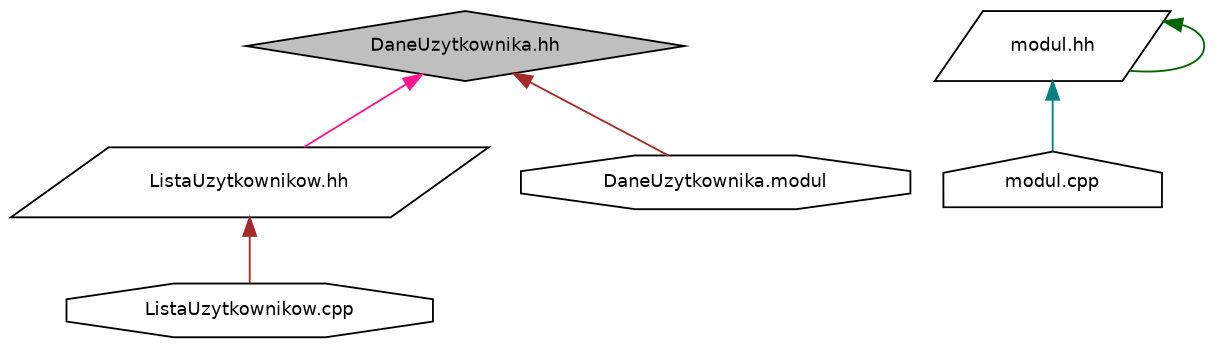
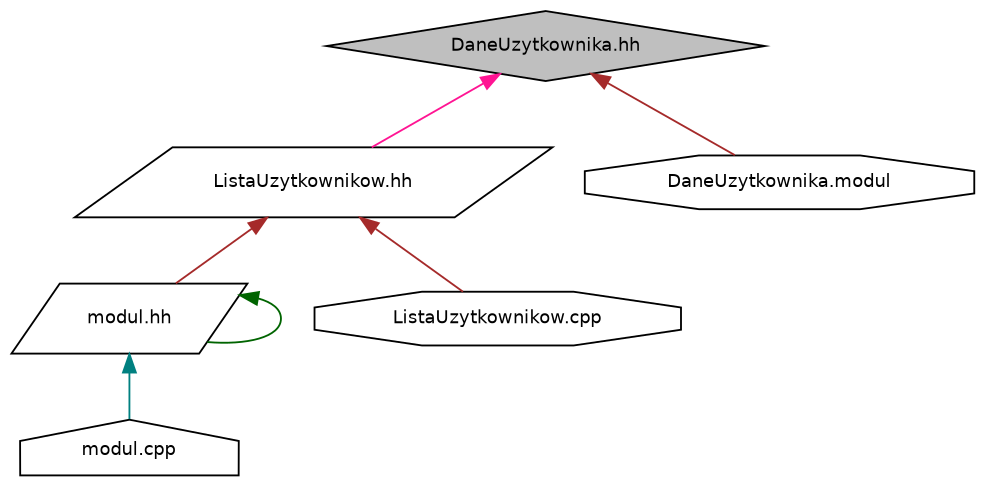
edge "modul.hh" -> "ListaUzytkownikow.hh": added
